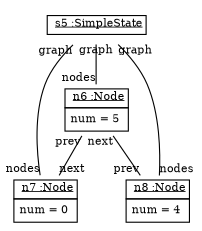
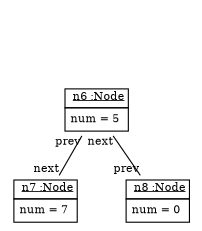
node "s5 :SimpleState": removed
node "n7 :Node": text "num = 0" -> "num = 7"
node "n8 :Node": text "num = 4" -> "num = 0"
